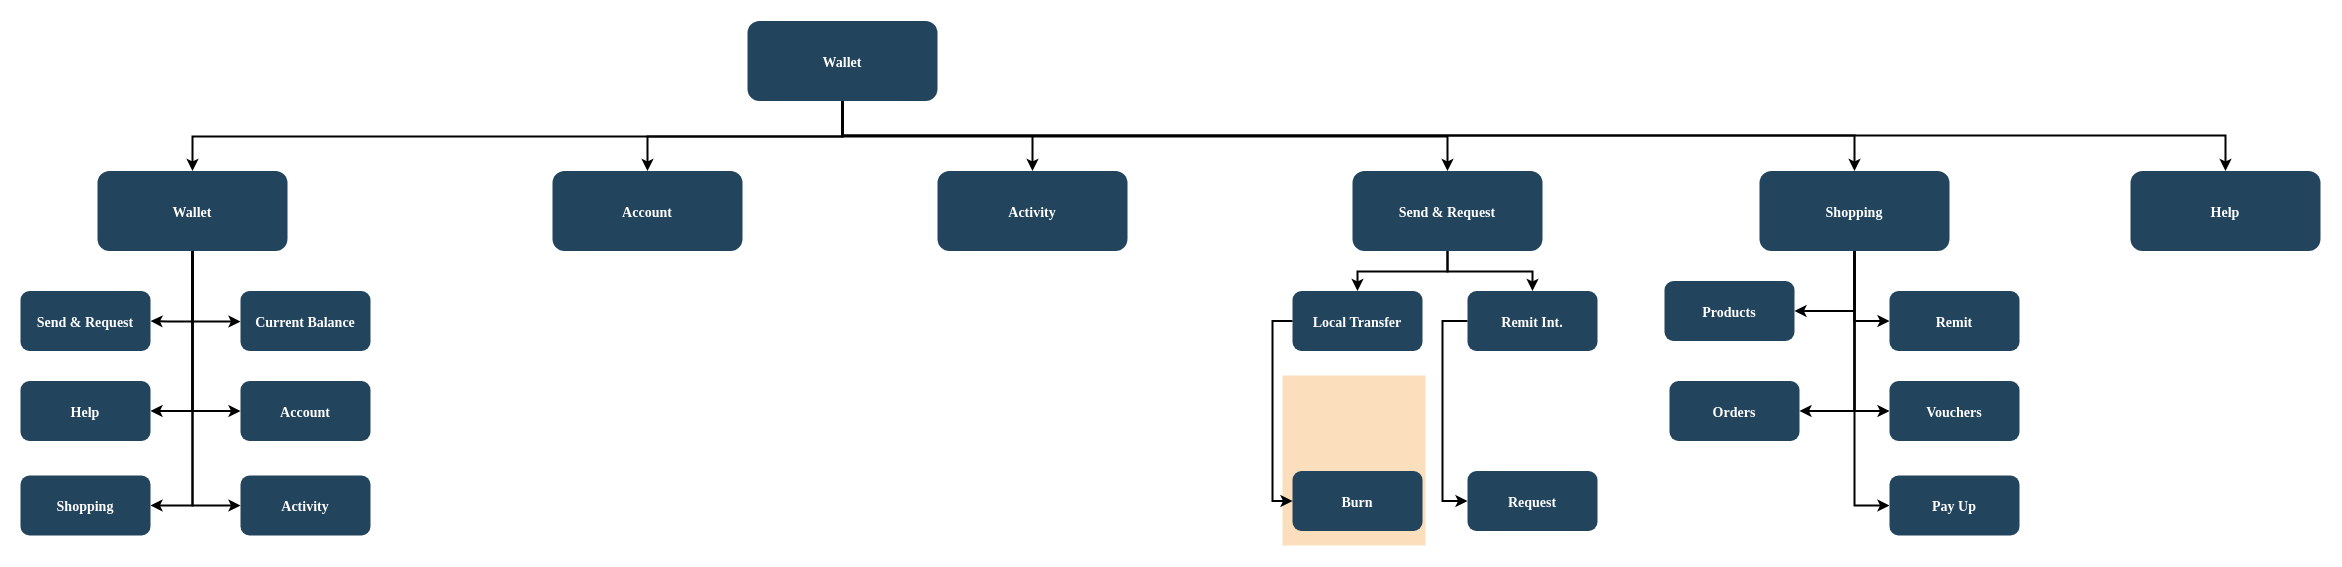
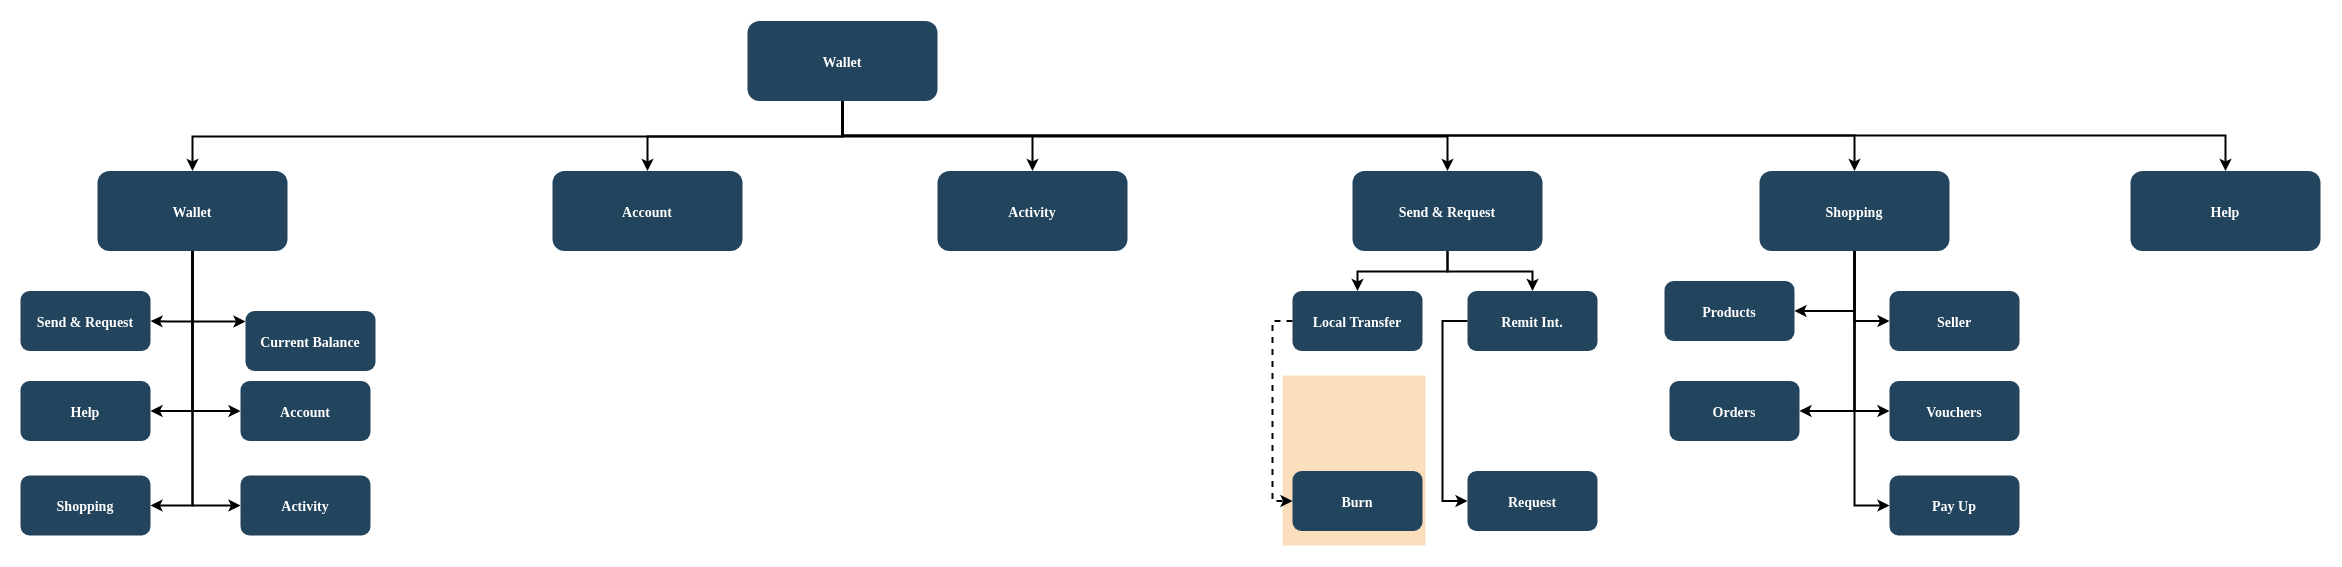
node "Current Balance": moved (306, 321) -> (311, 341)
node "Remit": label "Remit" -> "Seller"
edge "Local Transfer" -> "Burn": style solid -> dashed
